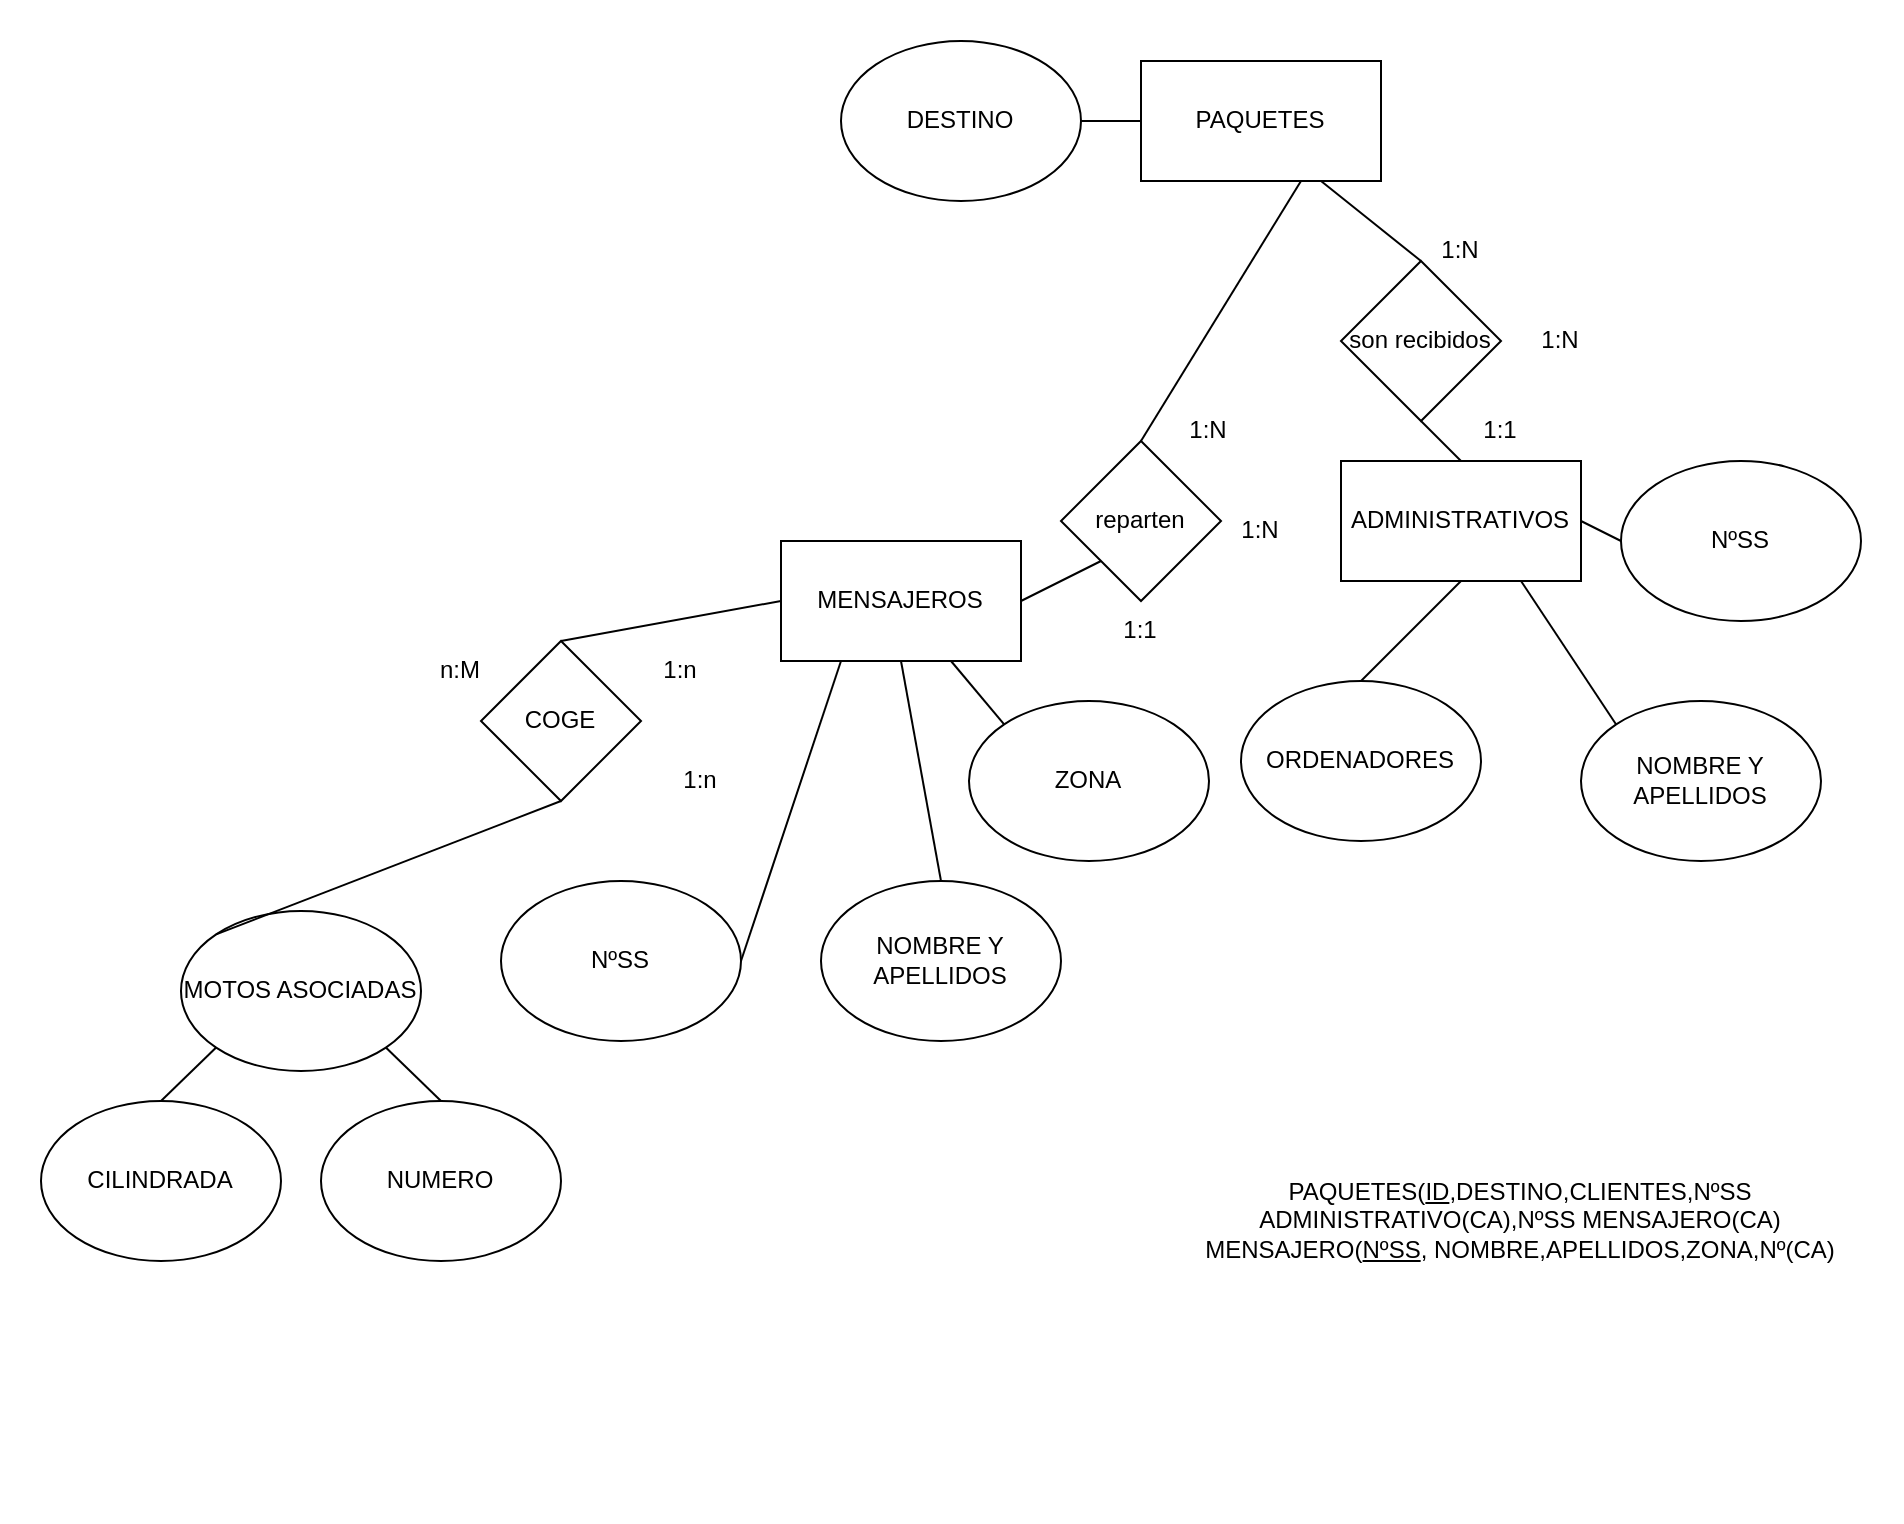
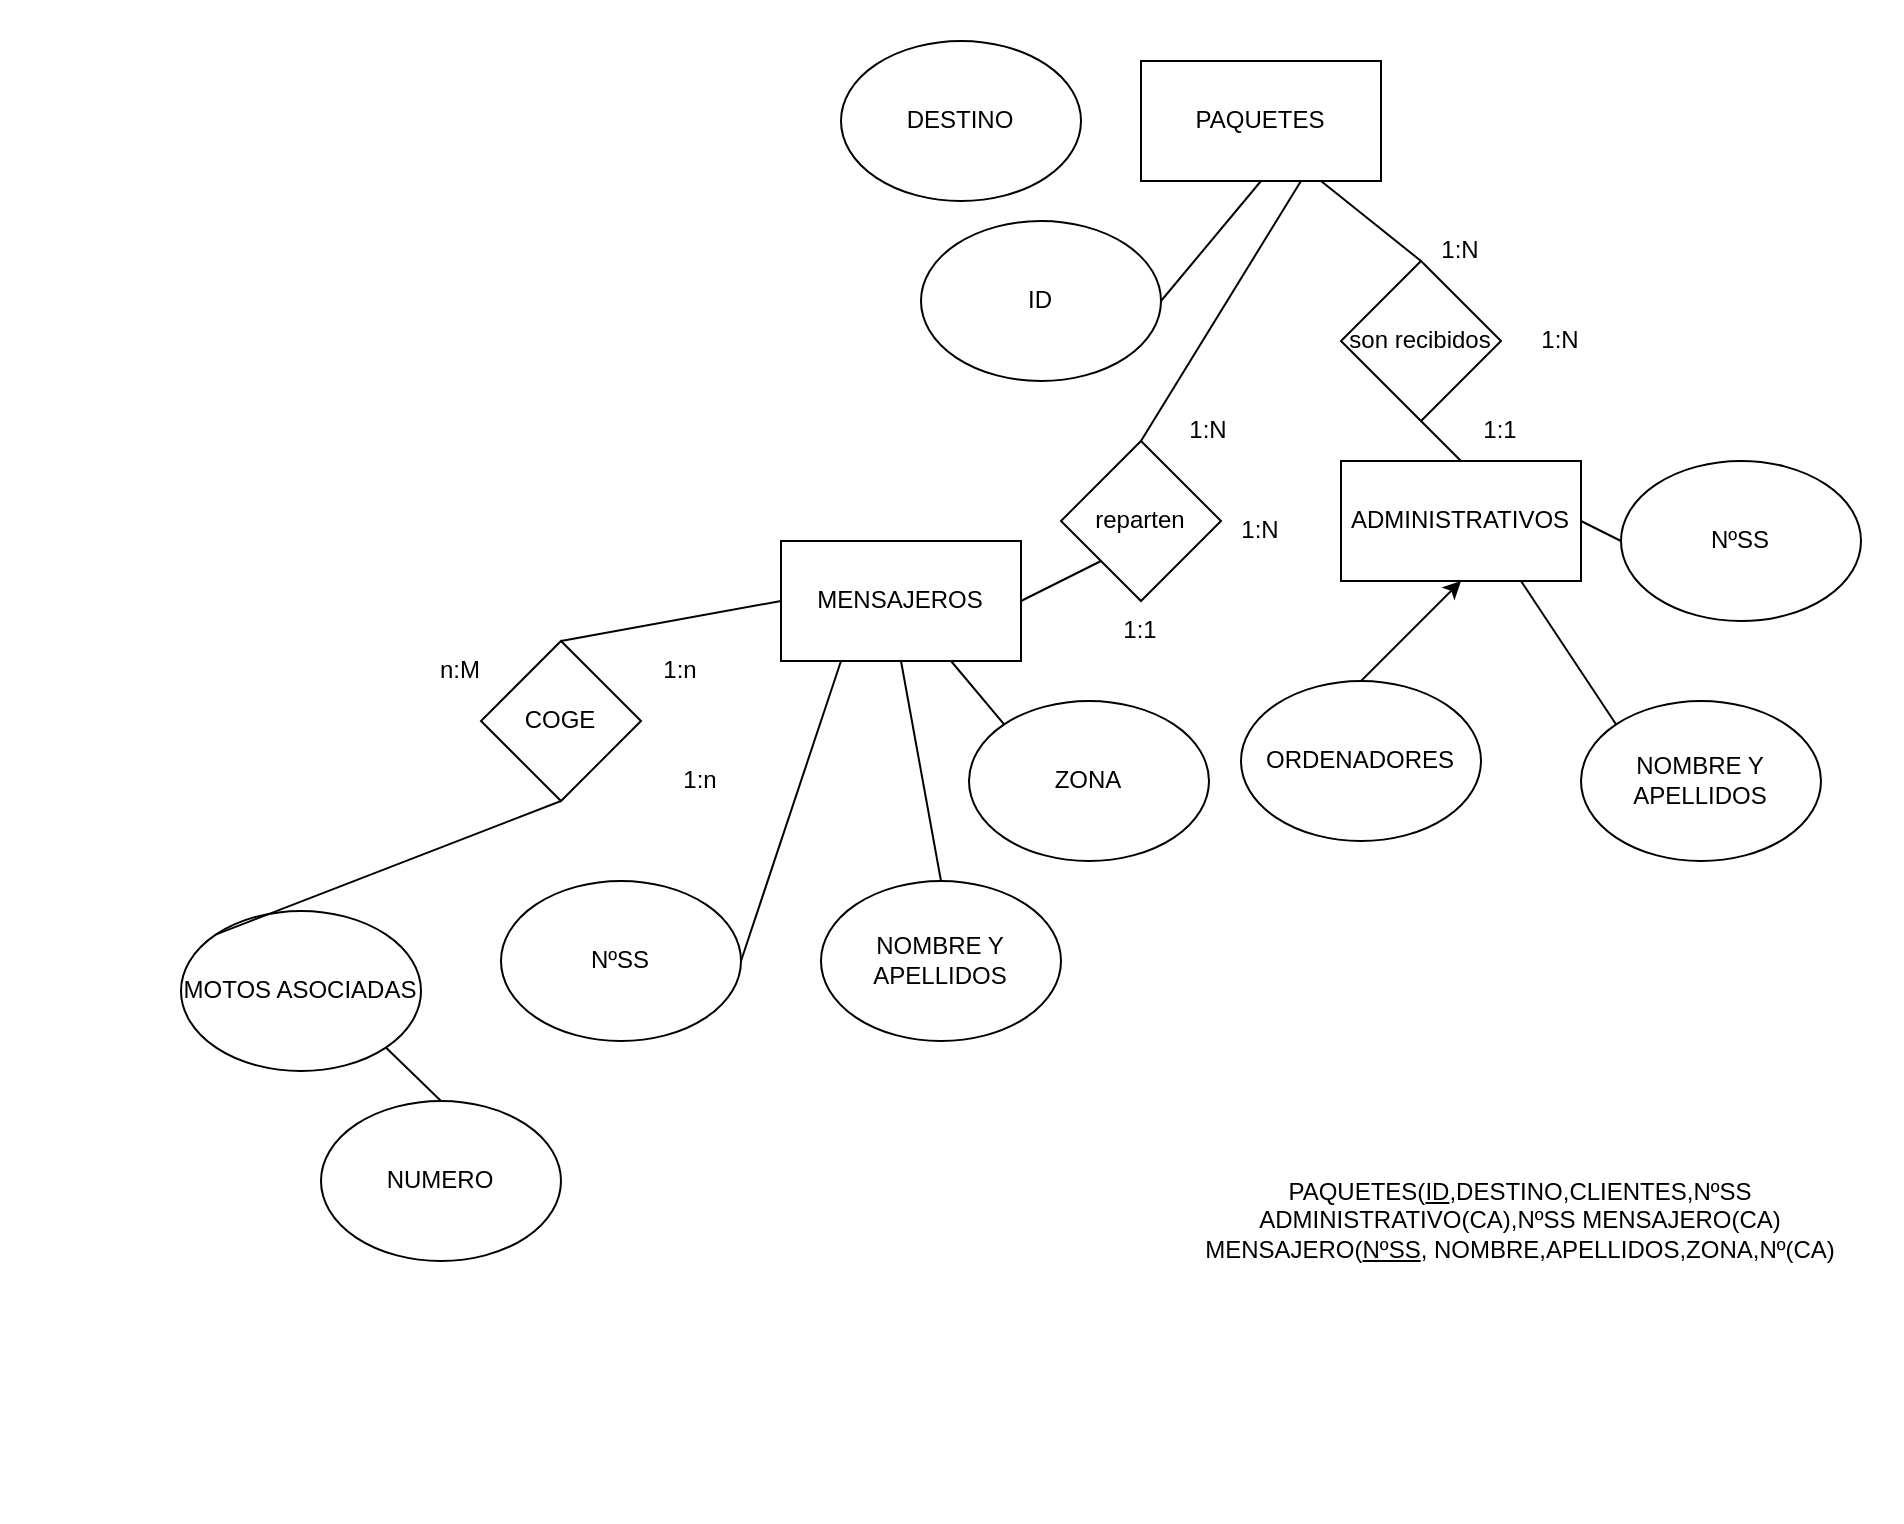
edge "DESTINO" -- "PAQUETES": removed
edge "PAQUETES" -- "ID": added
node "ID": added
edge "ADMINISTRATIVOS" -- "ORDENADORES": arrowhead none -> classic
edge "MOTOS ASOCIADAS" -- "CILINDRADA": removed
node "CILINDRADA": removed
